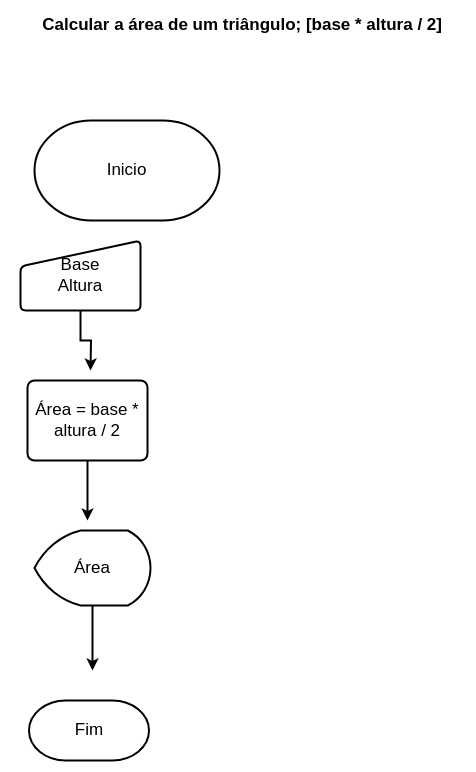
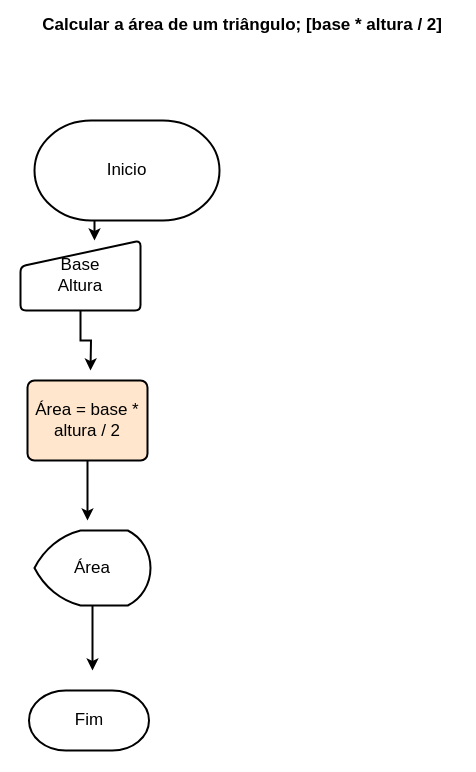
edge "Inicio" -> "Base Altura": added
node "Área = base * altura / 2": fillcolor #ffffff -> #ffe6cc
node "Fim": moved (89, 731) -> (89, 721)
